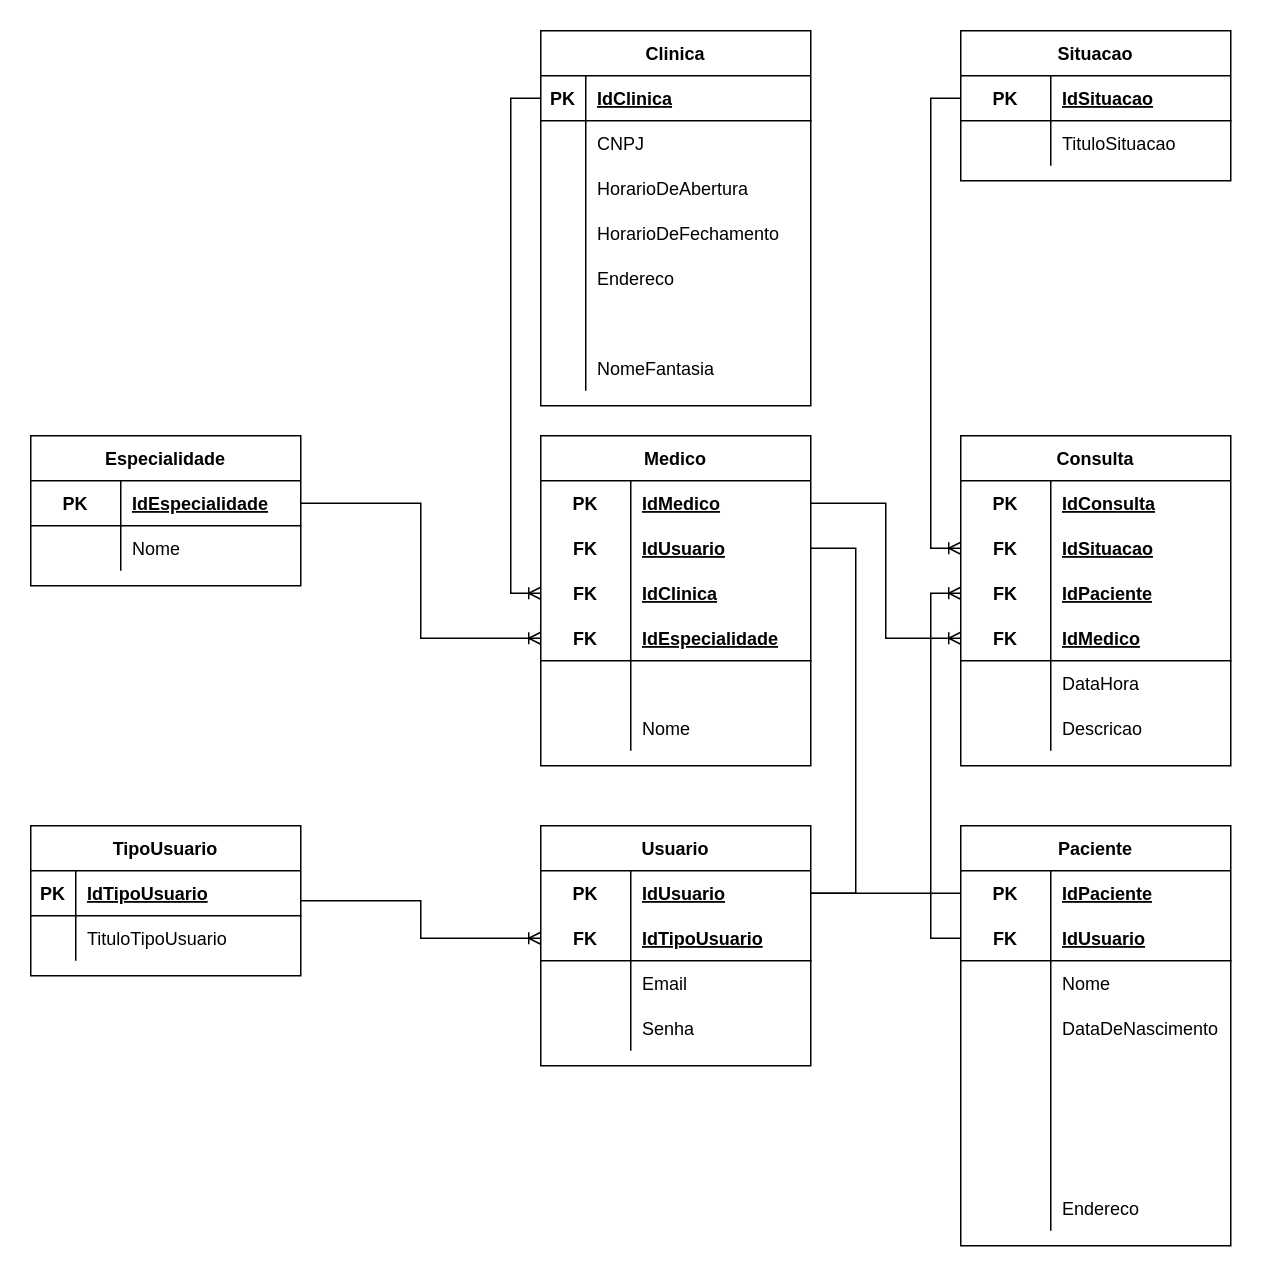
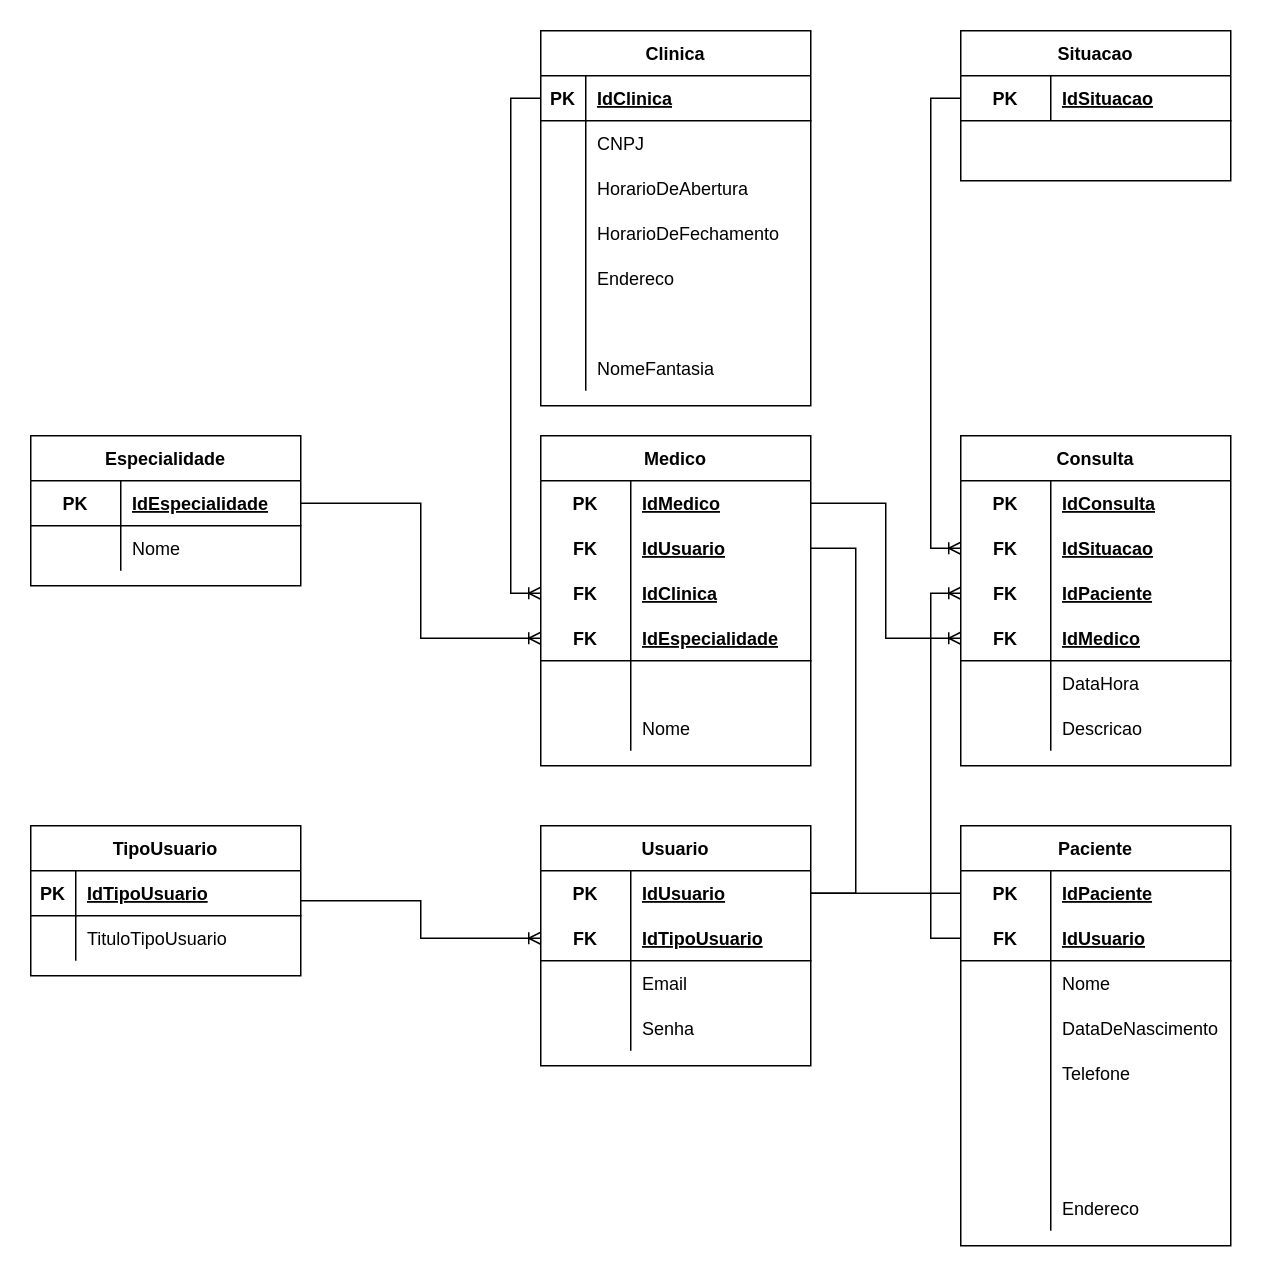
node "TituloSituacao": removed
node "Telefone": added
